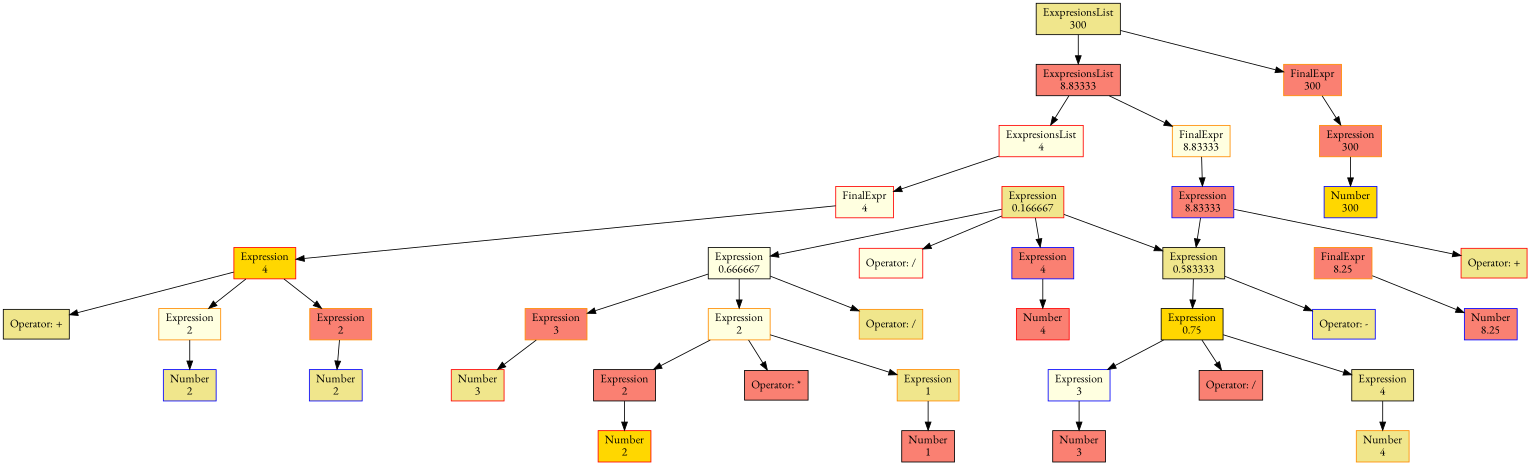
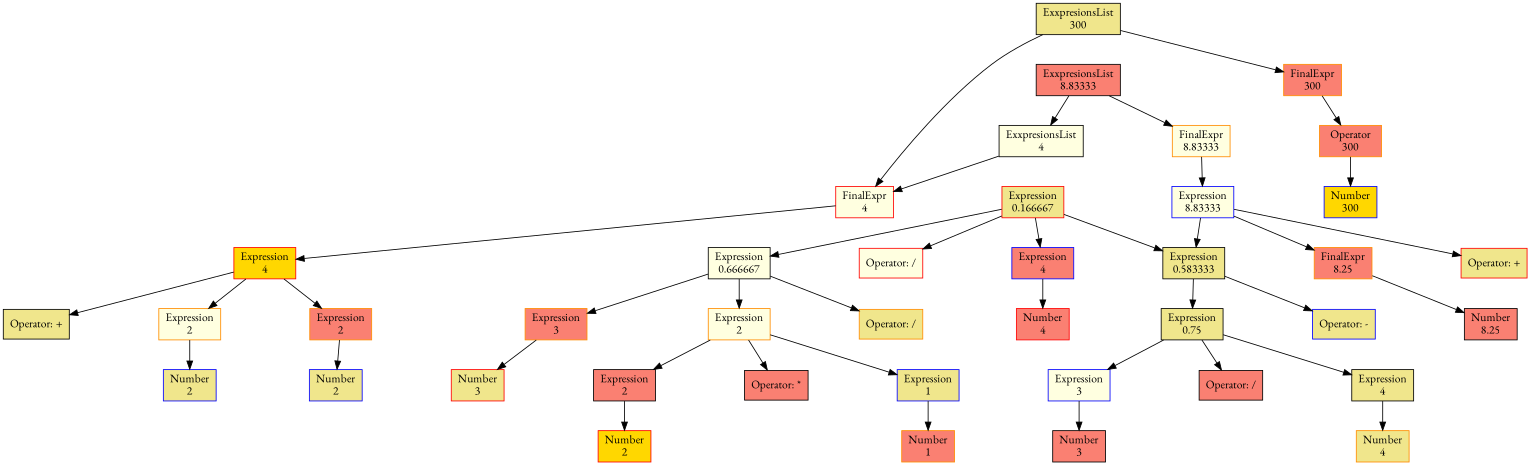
edge "ExxpresionsList 300" -> "ExxpresionsList 8.83333": now "ExxpresionsList 300" -> "FinalExpr 4"
node "ExxpresionsList 4": color red -> black
node "Expression 300": label "Expression 300" -> "Operator 300"
node "Expression 8.83333": fillcolor salmon -> lightyellow
edge "Expression 8.83333" -> "FinalExpr 8.25": added
node "Expression 0.75": fillcolor gold -> khaki
node "Number 8.25": color blue -> black
node "Expression 1": color darkorange -> blue
node "Number 1": color black -> darkorange
